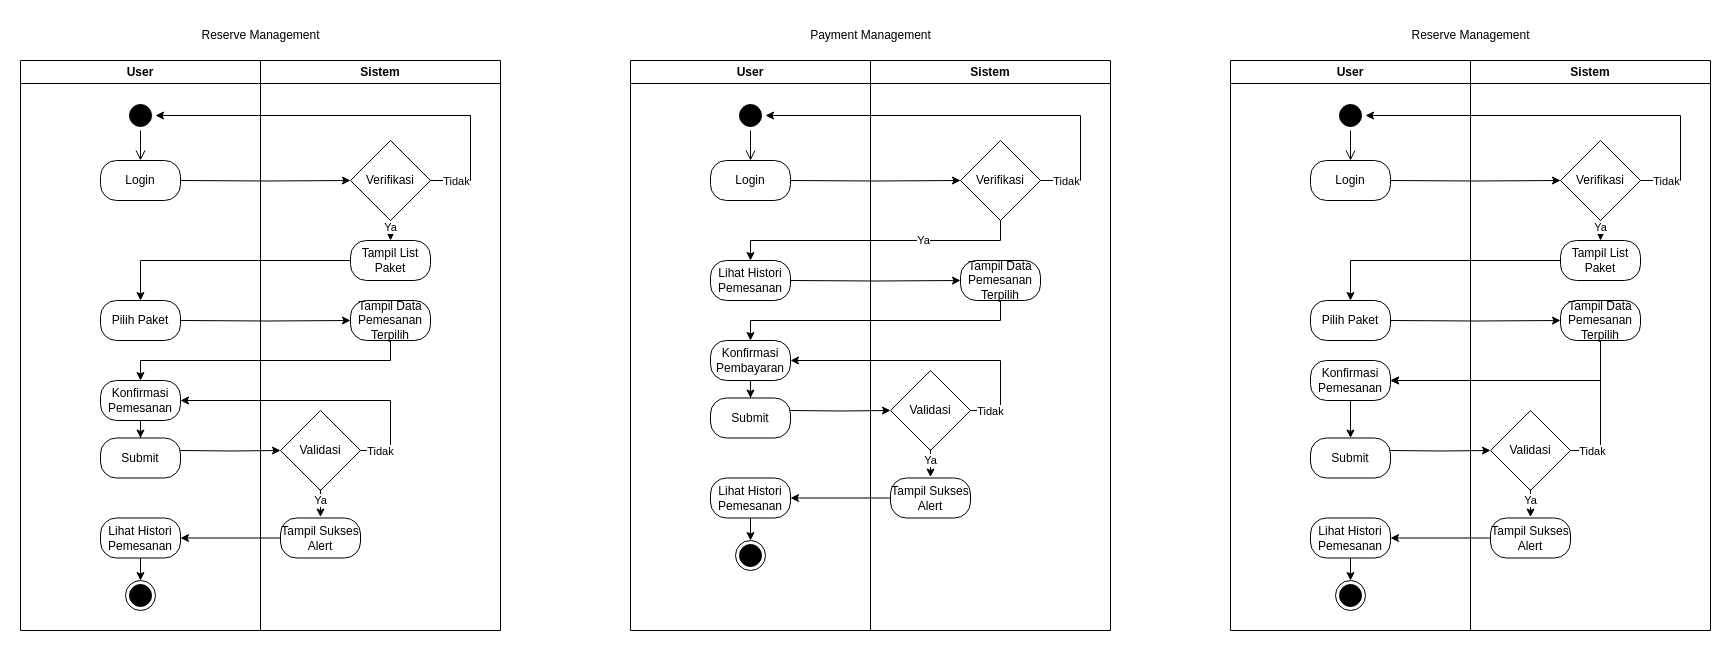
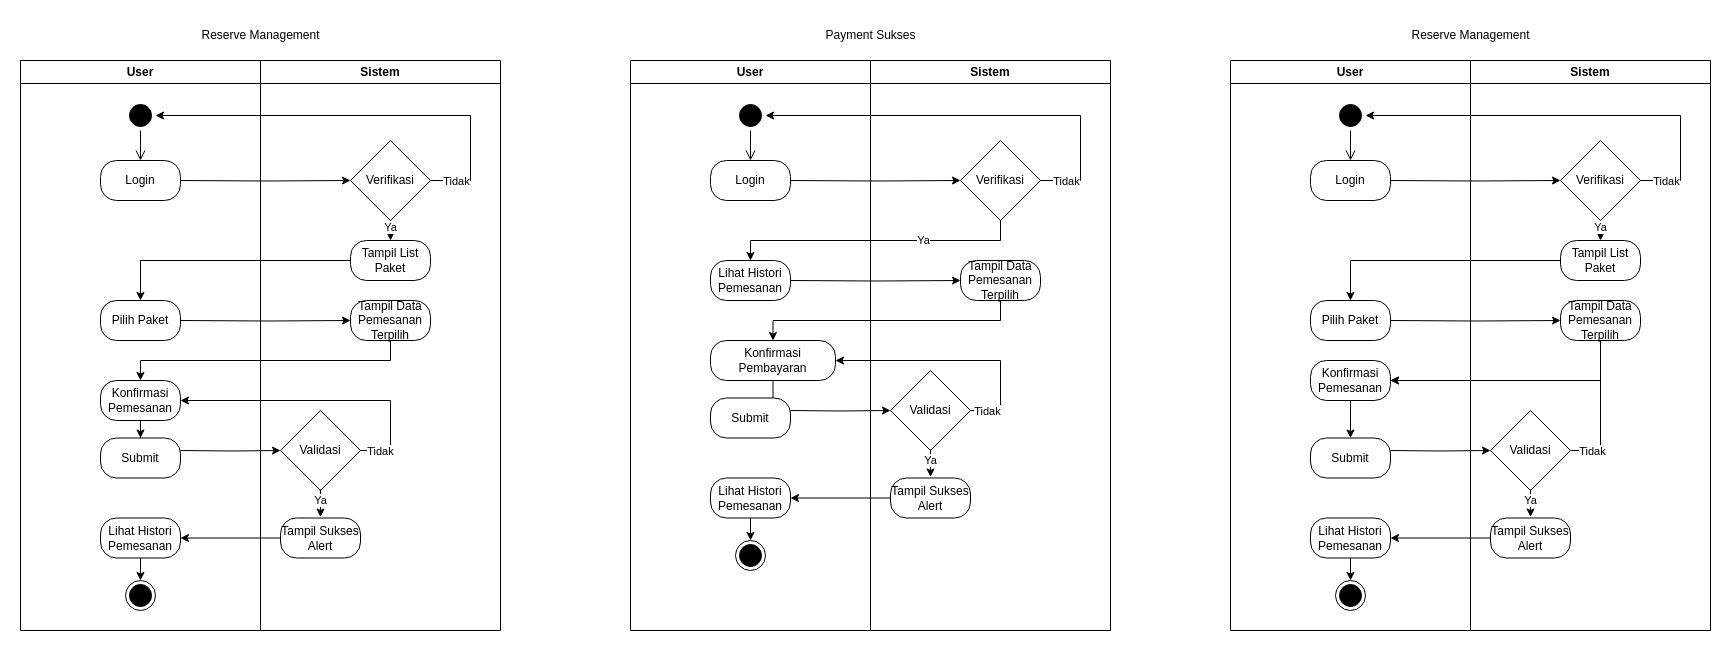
node "Payment Management": label "Payment Management" -> "Payment Sukses"
node "Konfirmasi Pembayaran": size 80x40 -> 125x40
